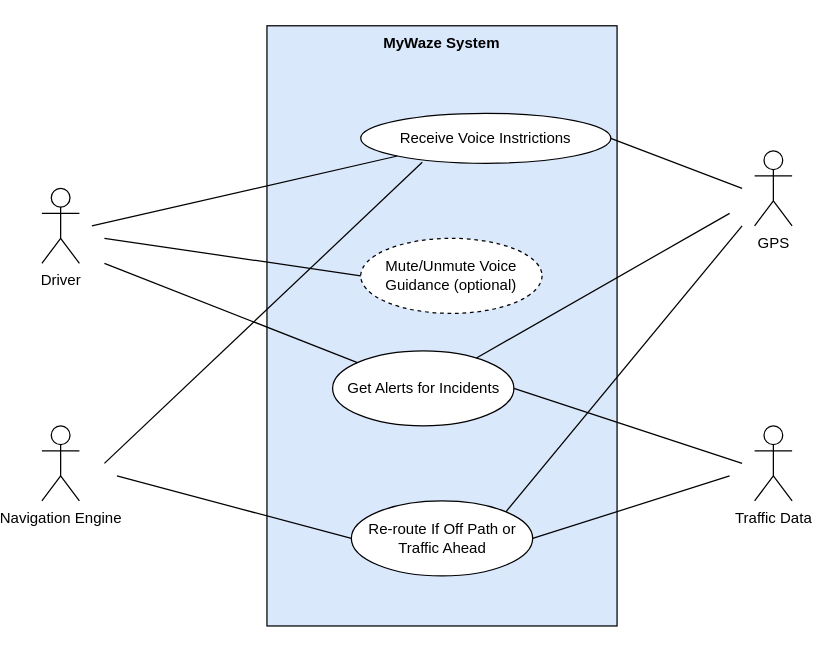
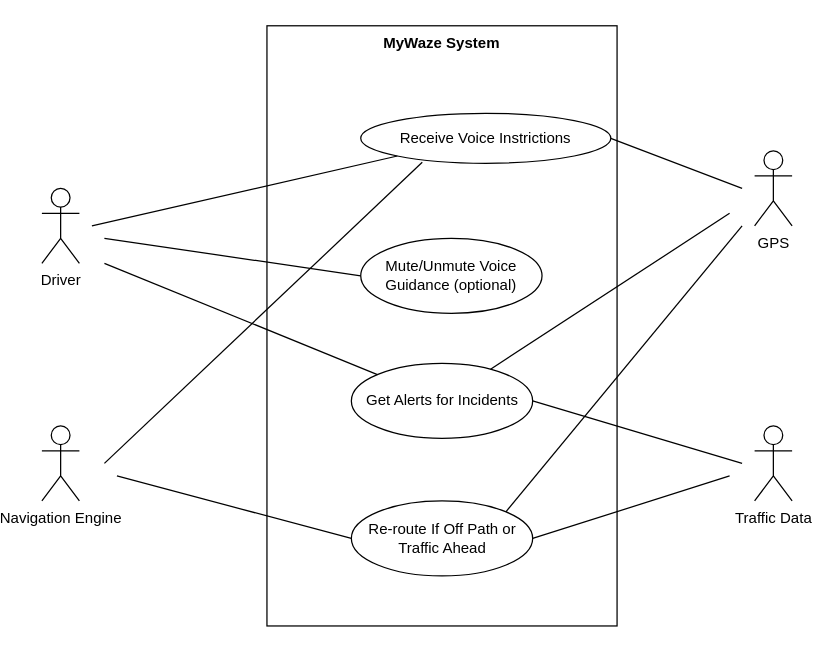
node "Mute/Unmute Voice Guidance (optional)": style dashed -> solid
node "MyWaze System": fillcolor #dae8fc -> #ffffff
node "Get Alerts for Incidents": moved (423, 388) -> (442, 401)
